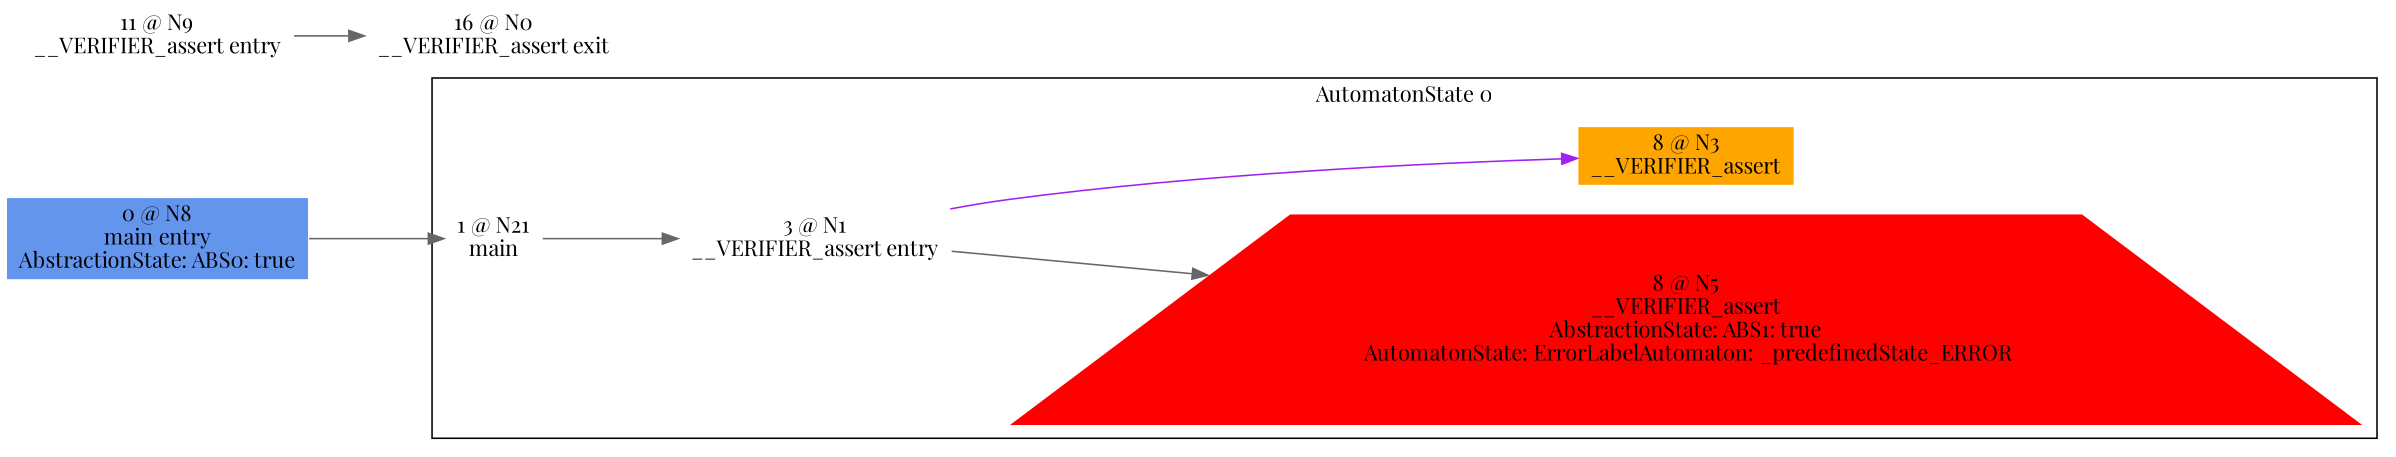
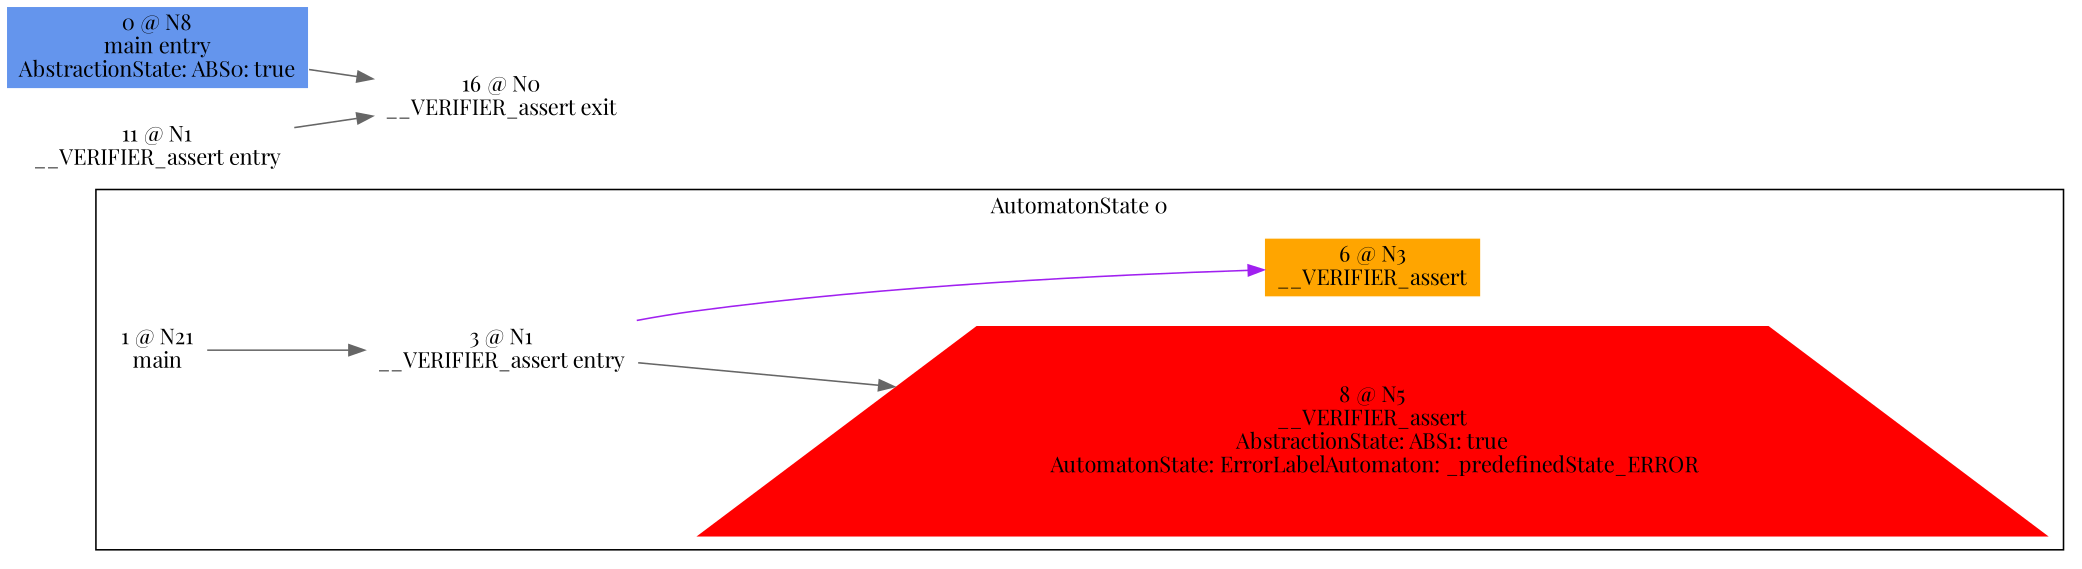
node "11 @ N9 __VERIFIER_assert entry": label "11 @ N9 __VERIFIER_assert entry" -> "11 @ N1 __VERIFIER_assert entry"
node "8 @ N3 __VERIFIER_assert": label "8 @ N3 __VERIFIER_assert" -> "6 @ N3 __VERIFIER_assert"
edge "0 @ N8 main entry AbstractionState: ABS0: true" -> "1 @ N21 main": now "0 @ N8 main entry AbstractionState: ABS0: true" -> "16 @ N0 __VERIFIER_assert exit"
